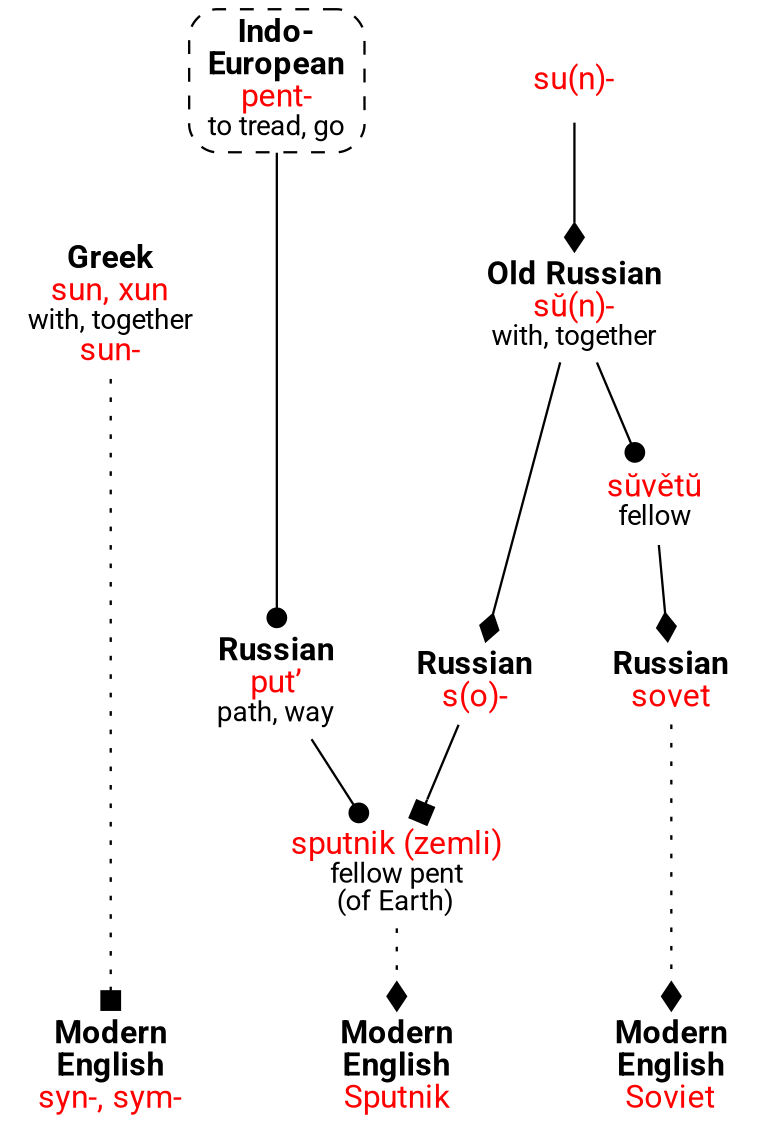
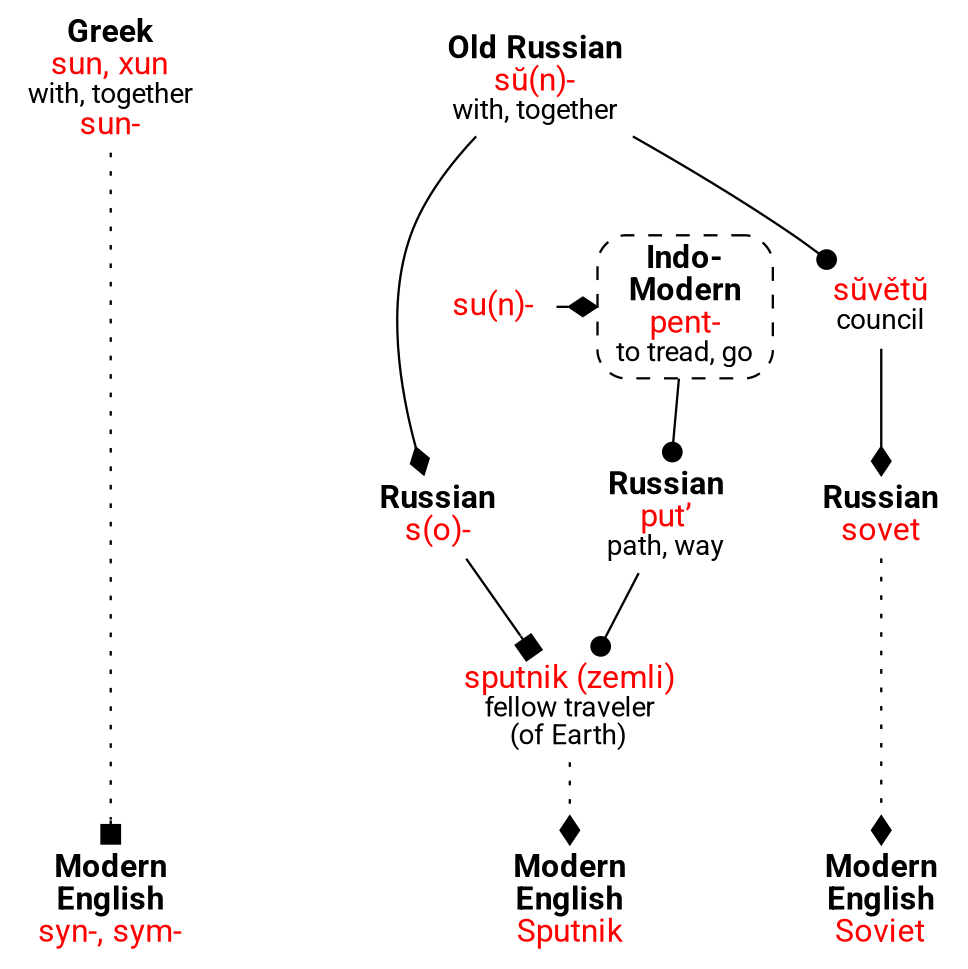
node "Indo-": text "European" -> "Modern"
edge "su(n)-" -> "Old Russian": now "su(n)-" -> "Indo-"
node "sŭvětŭ": text "fellow" -> "council"
node "sputnik (zemli)": text "fellow pent" -> "fellow traveler"
